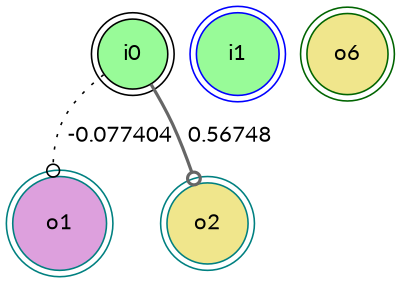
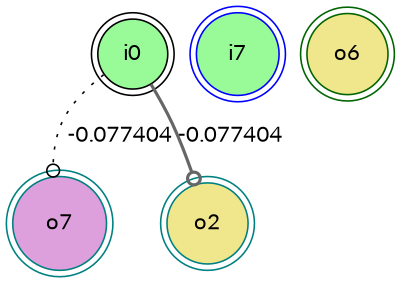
node "i1": label "i1" -> "i7"
edge "i0" -> "o2": label " 0.56748" -> " -0.077404"
node "o1": label "o1" -> "o7"
